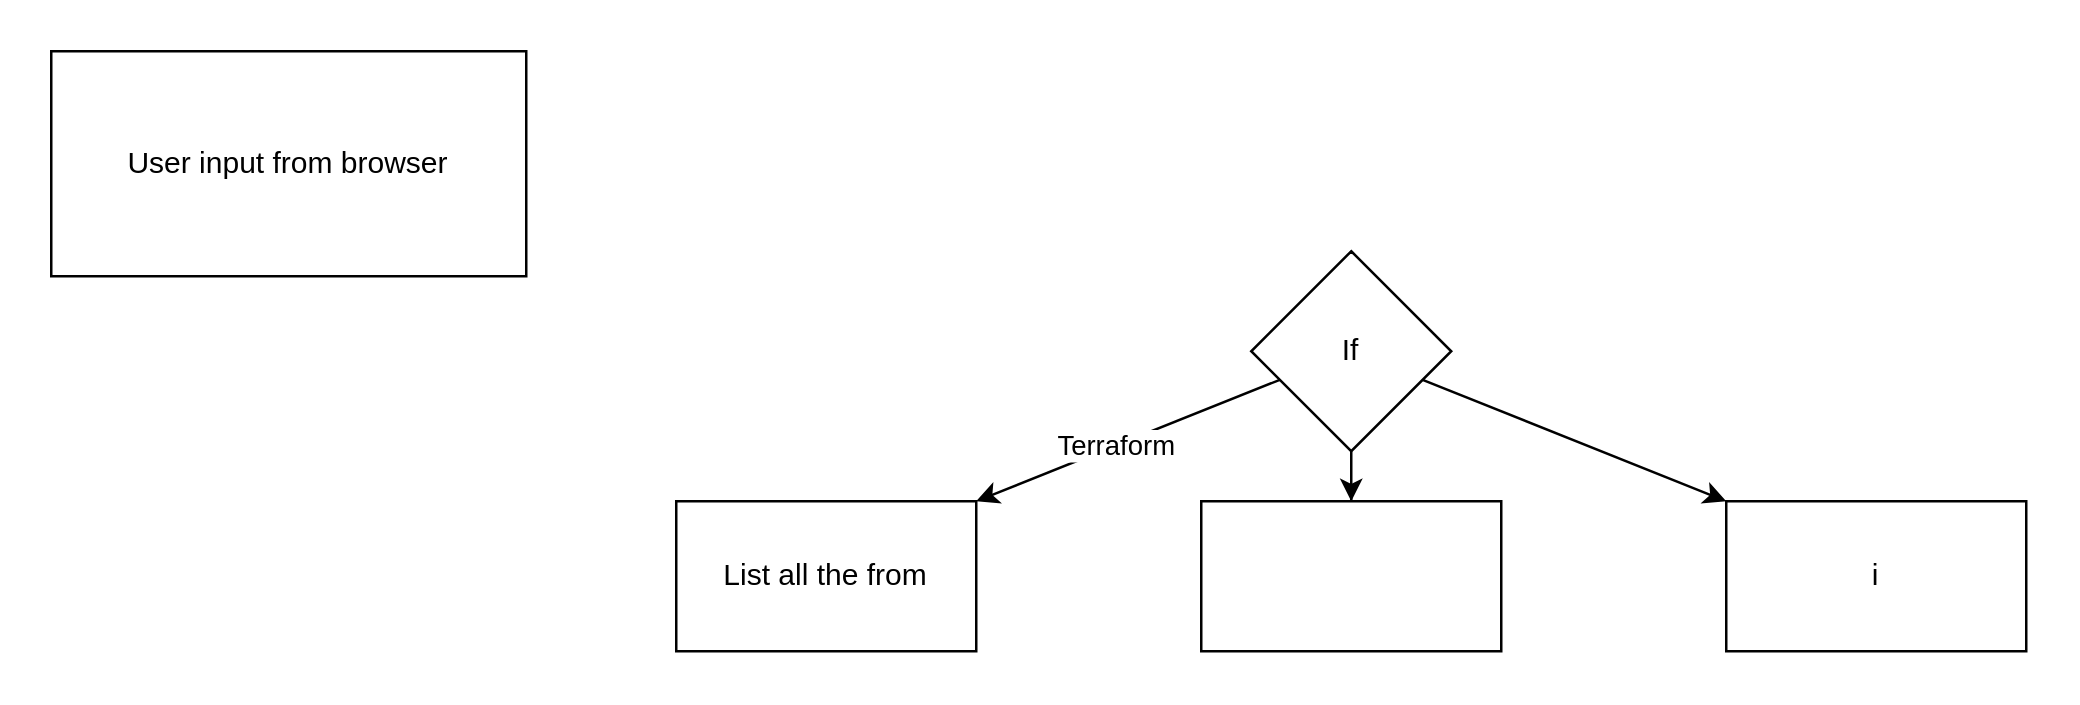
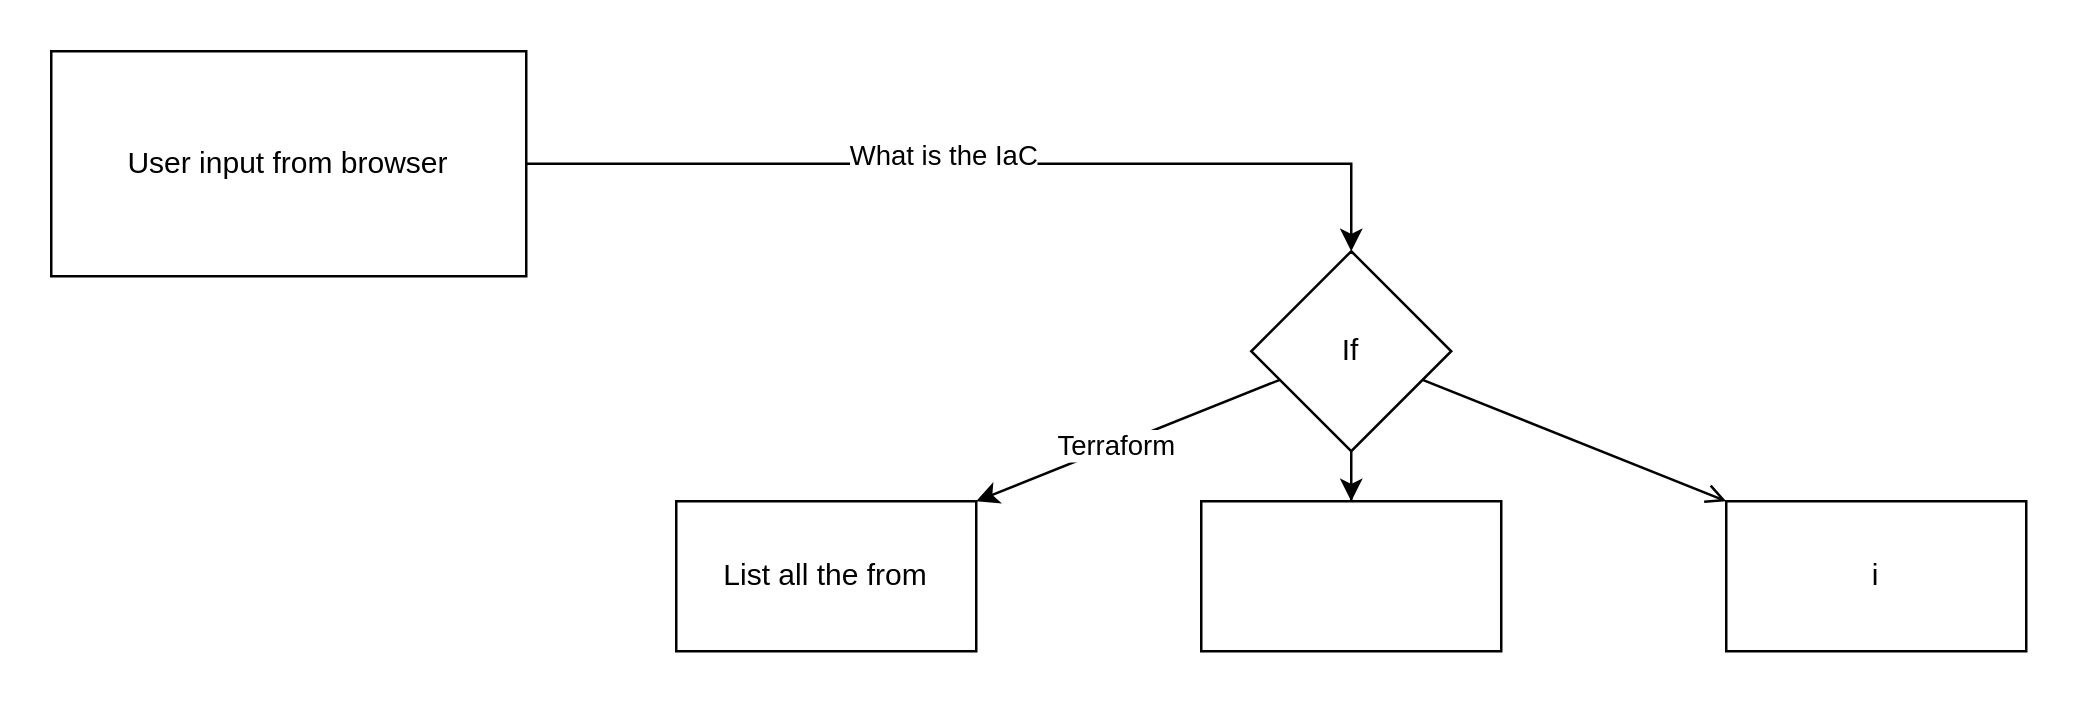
edge "User input from browser" -> "If": added, label "What is the IaC"
edge "If" -> "i": arrowhead classic -> open
